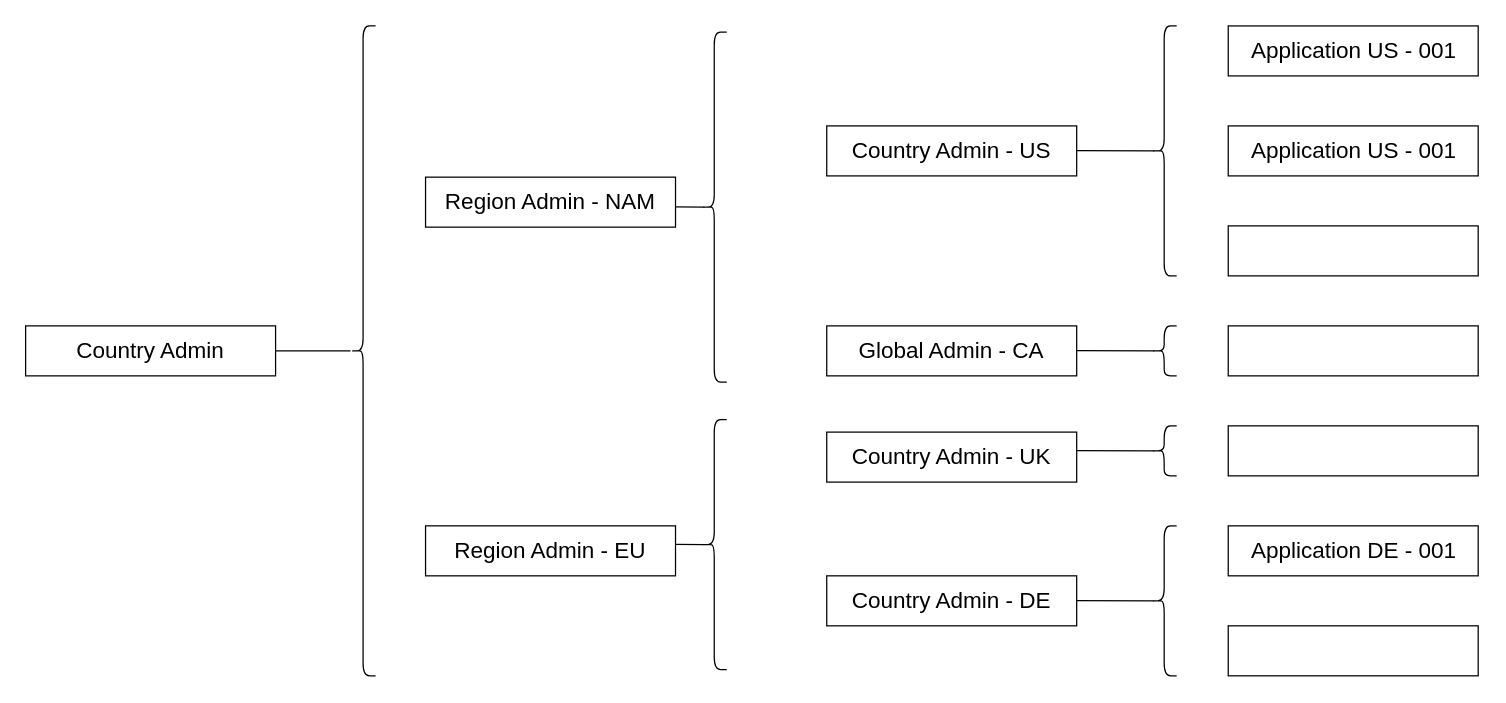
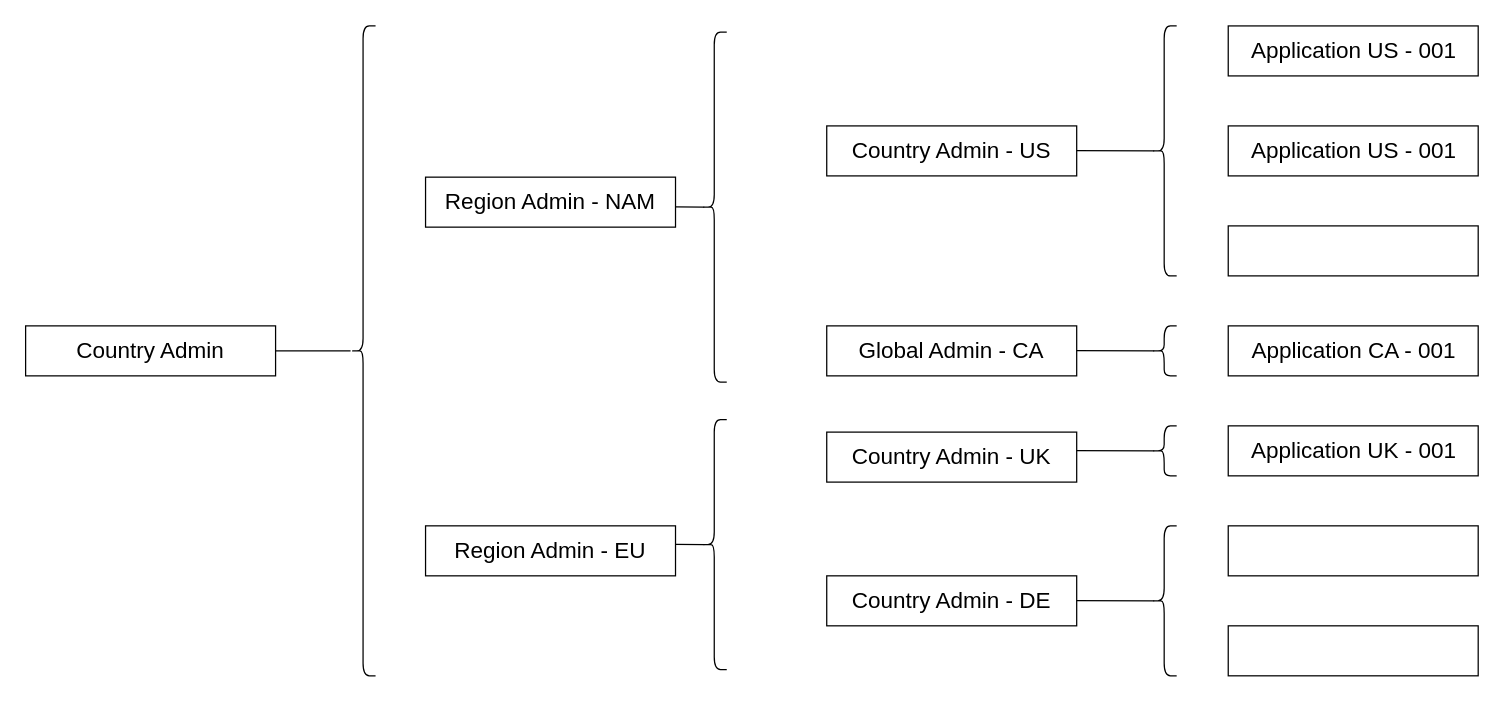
node "Application CA - 001": added
node "Application UK - 001": added
node "Application DE - 001": removed
